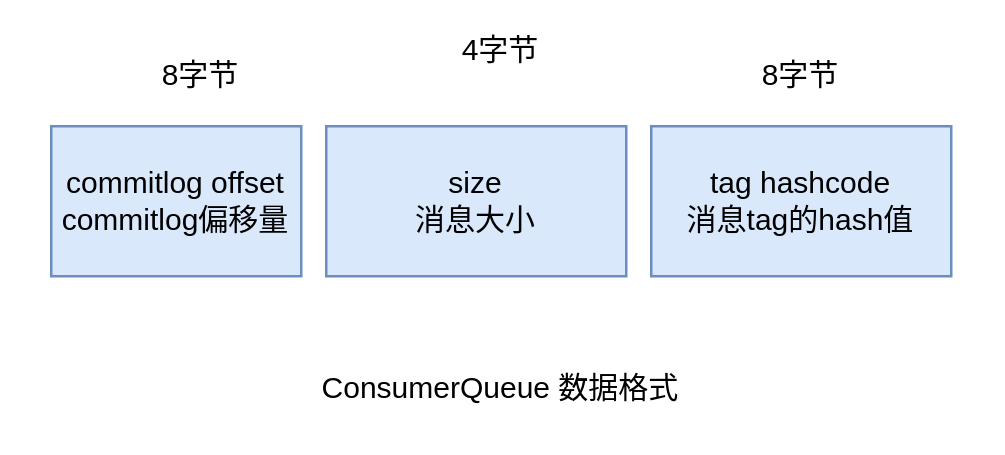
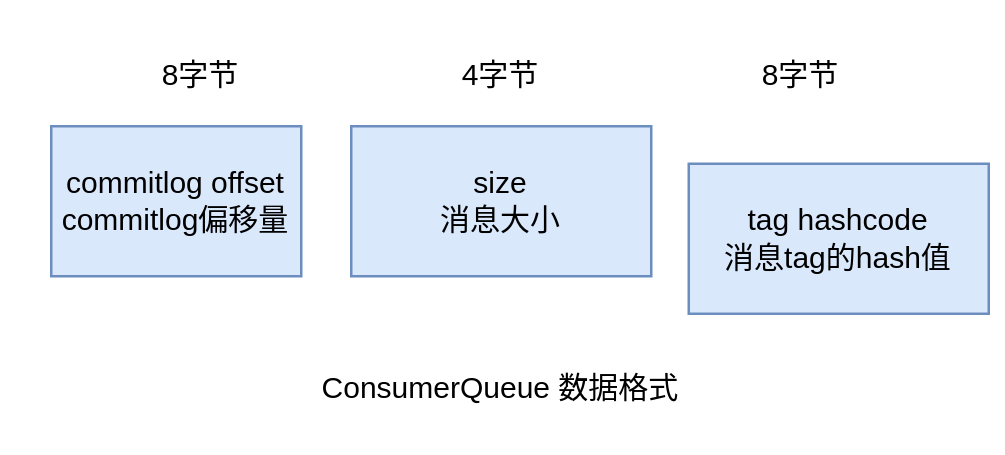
node "4字节": moved (501, 51) -> (501, 76)
node "size 消息大小": moved (476, 201) -> (501, 201)
node "tag hashcode 消息tag的hash值": moved (801, 201) -> (839, 239)
